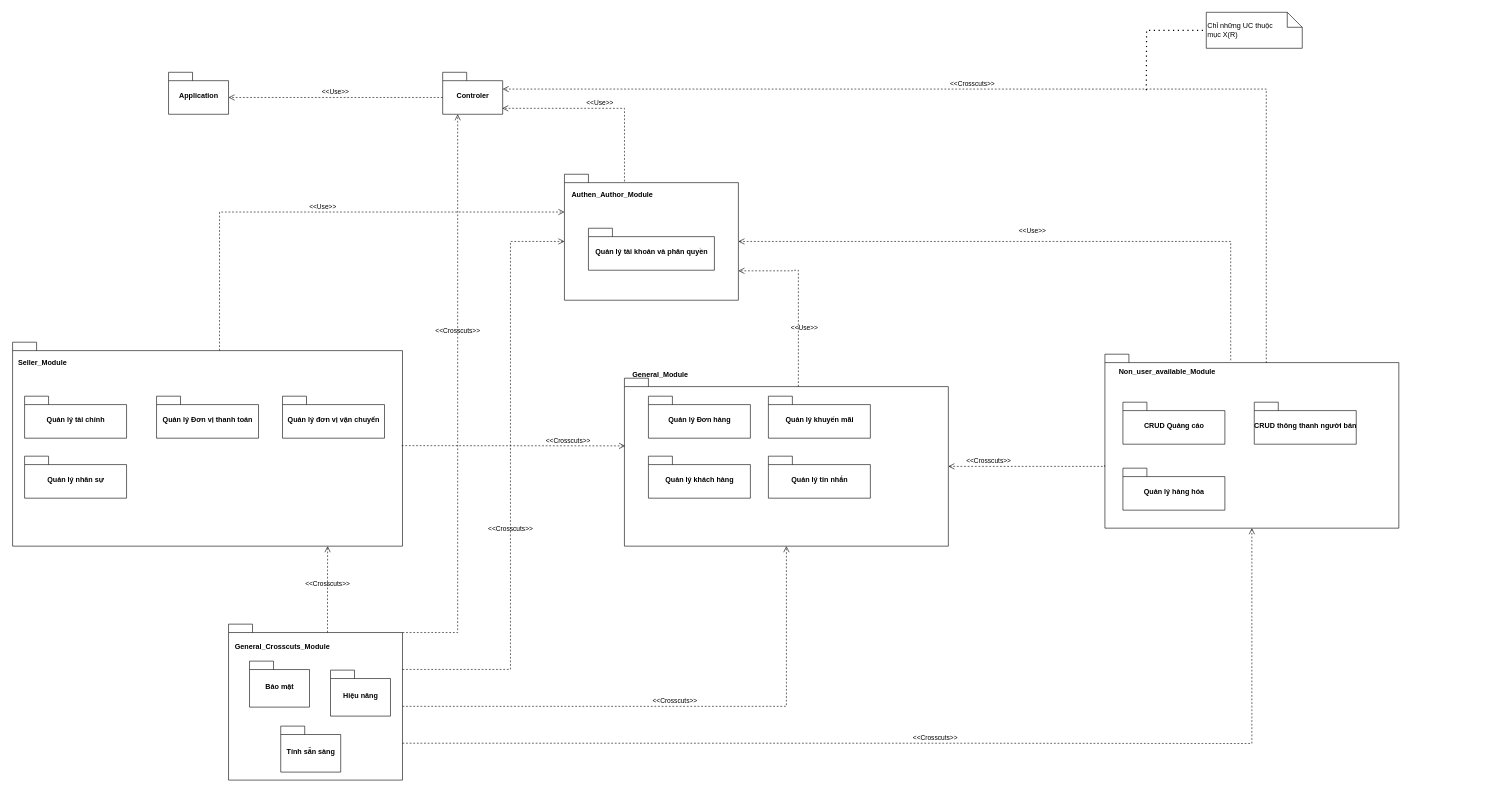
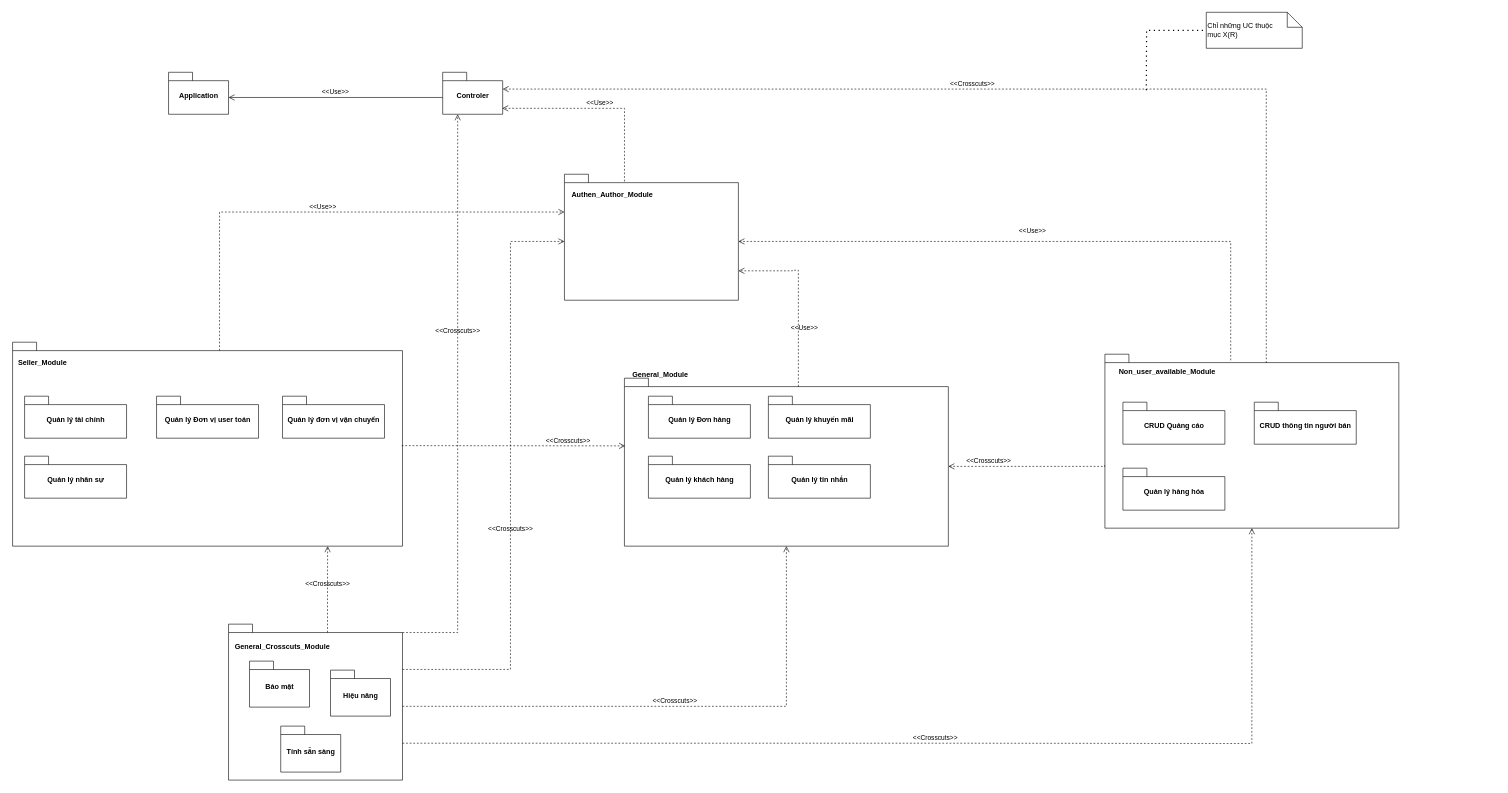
edge "Controler" -> "Application": style dashed -> solid
node "Quản lý tài khoản và phân quyền": removed
node "Quản lý Đơn vị thanh toán": label "Quản lý Đơn vị thanh toán" -> "Quản lý Đơn vị user toán"
node "CRUD thông thanh người bán": label "CRUD thông thanh người bán" -> "CRUD thông tin người bán"
